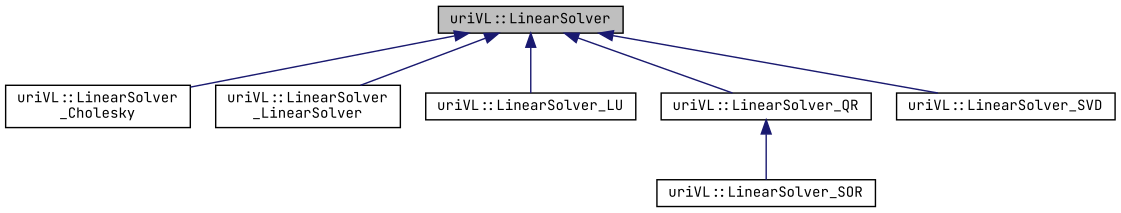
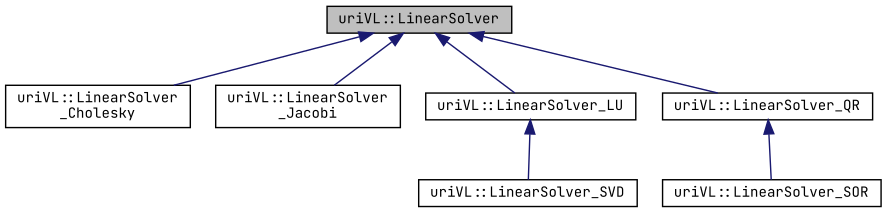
edge "uriVL::LinearSolver_SVD" -> "uriVL::LinearSolver": now "uriVL::LinearSolver_SVD" -> "uriVL::LinearSolver_LU"
node "uriVL::LinearSolver _LinearSolver": label "uriVL::LinearSolver _LinearSolver" -> "uriVL::LinearSolver _Jacobi"
